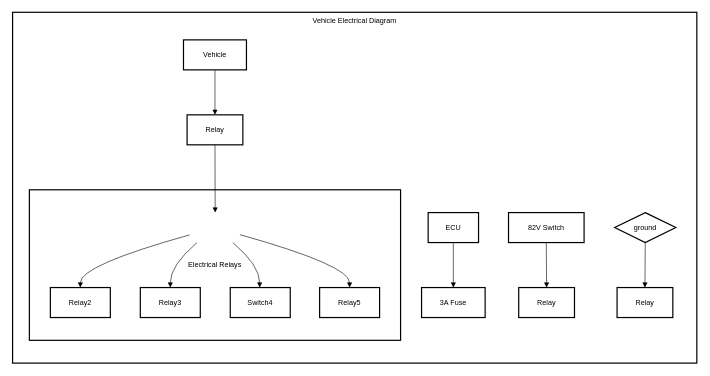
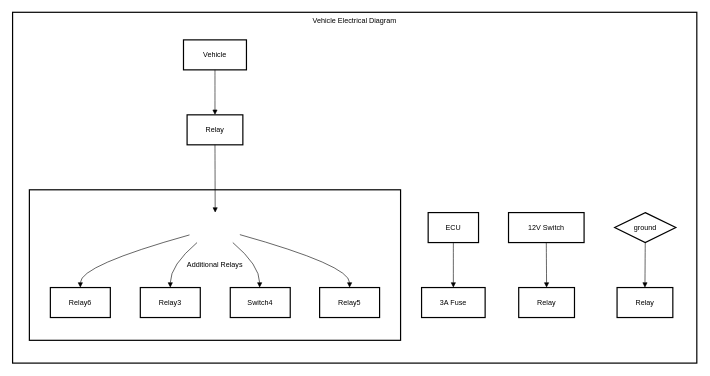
node "82V Switch": label "82V Switch" -> "12V Switch"
node "Electrical Relays": label "Electrical Relays" -> "Additional Relays"
node "Relay2": label "Relay2" -> "Relay6"
